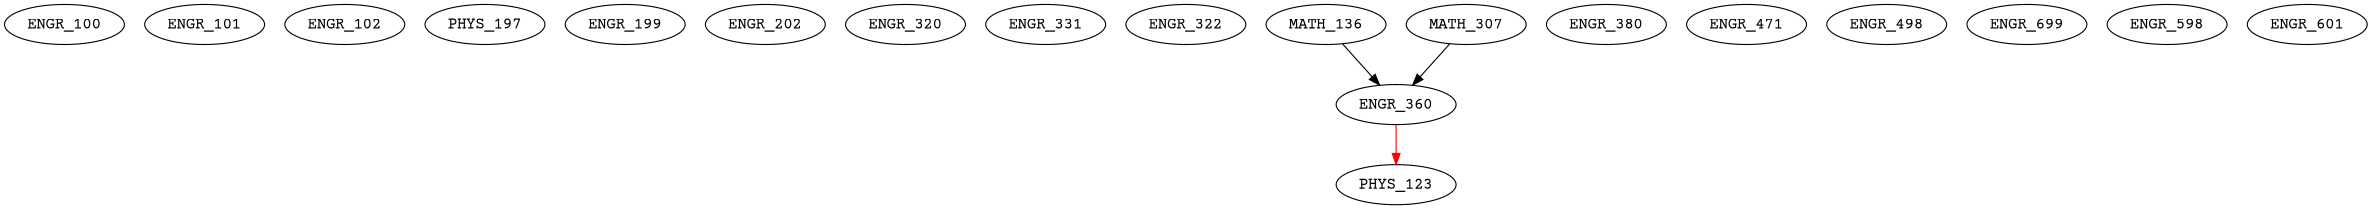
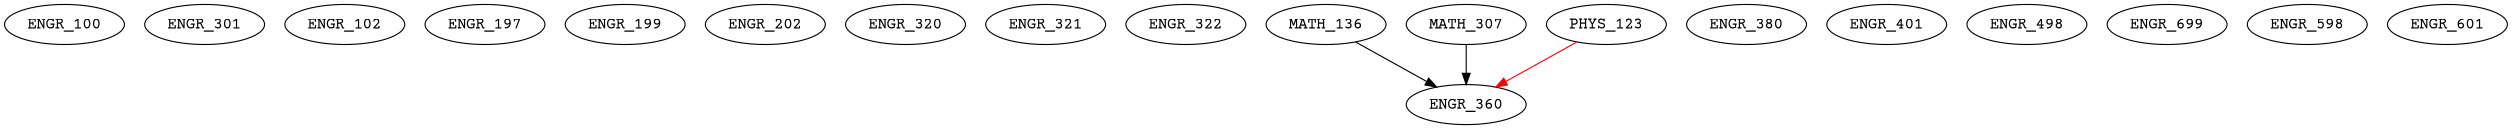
node "ENGR_101": label "ENGR_101" -> "ENGR_301"
node "PHYS_197": label "PHYS_197" -> "ENGR_197"
node "ENGR_331": label "ENGR_331" -> "ENGR_321"
node "ENGR_471": label "ENGR_471" -> "ENGR_401"
edge "ENGR_360" -> "PHYS_123": reversed
